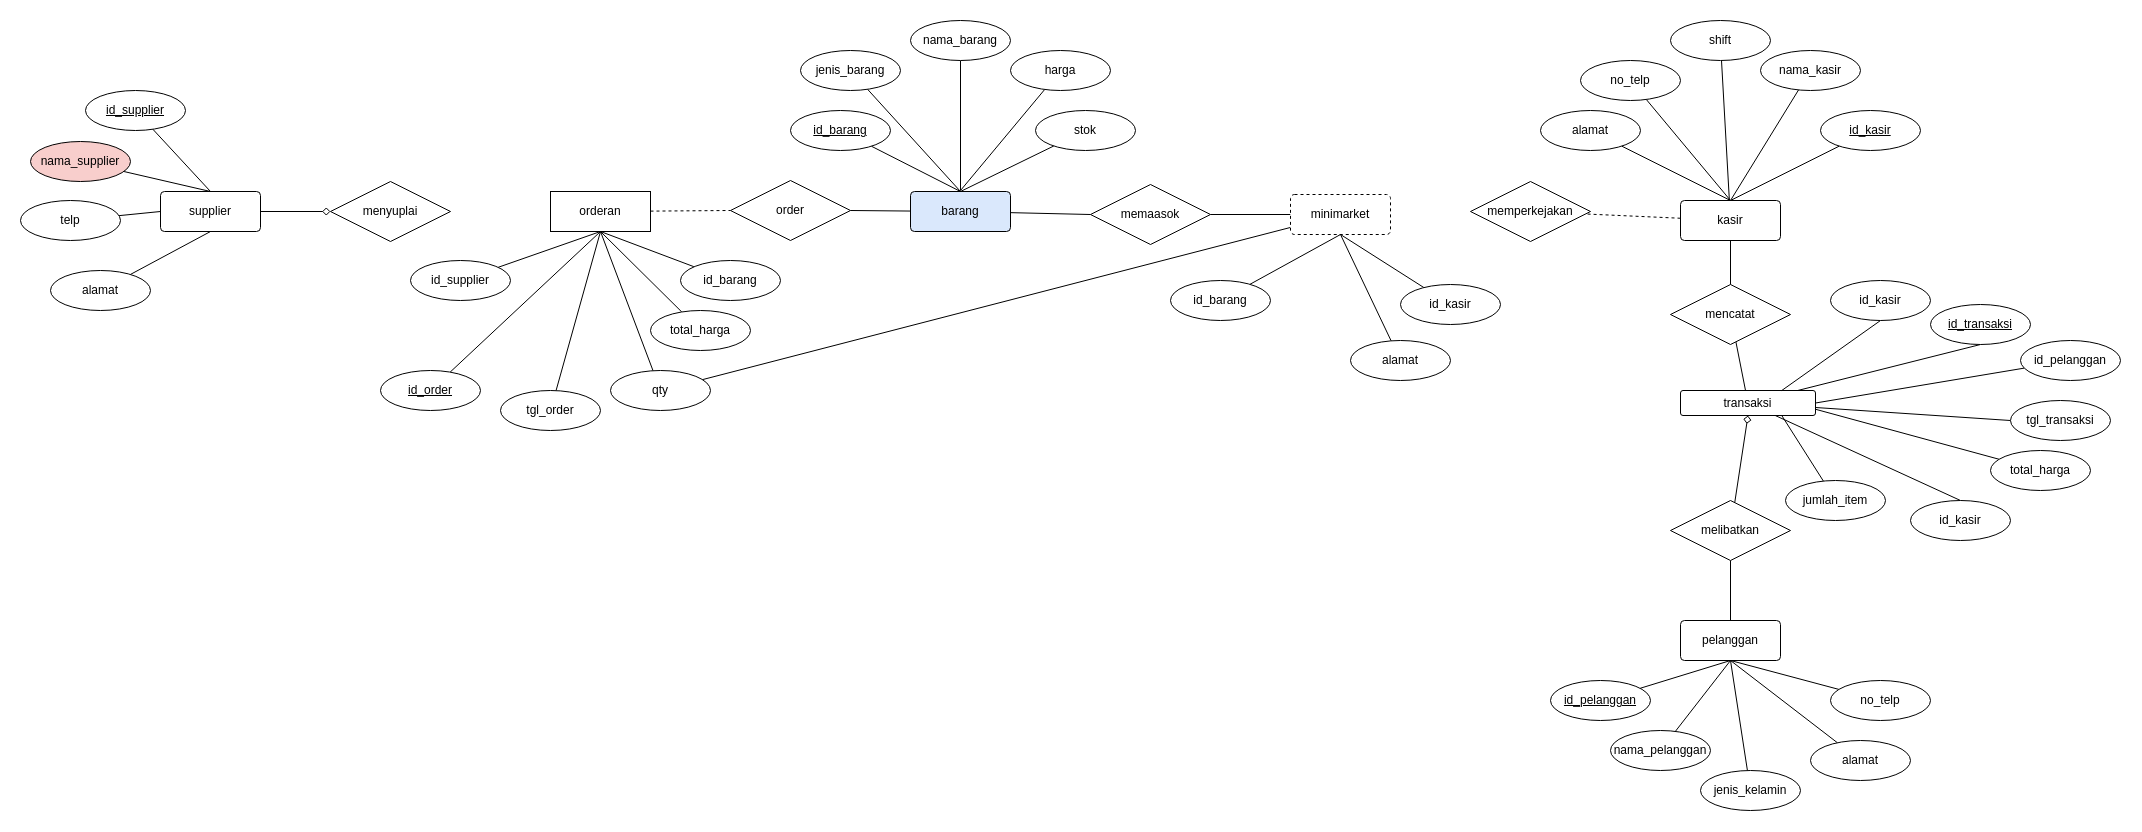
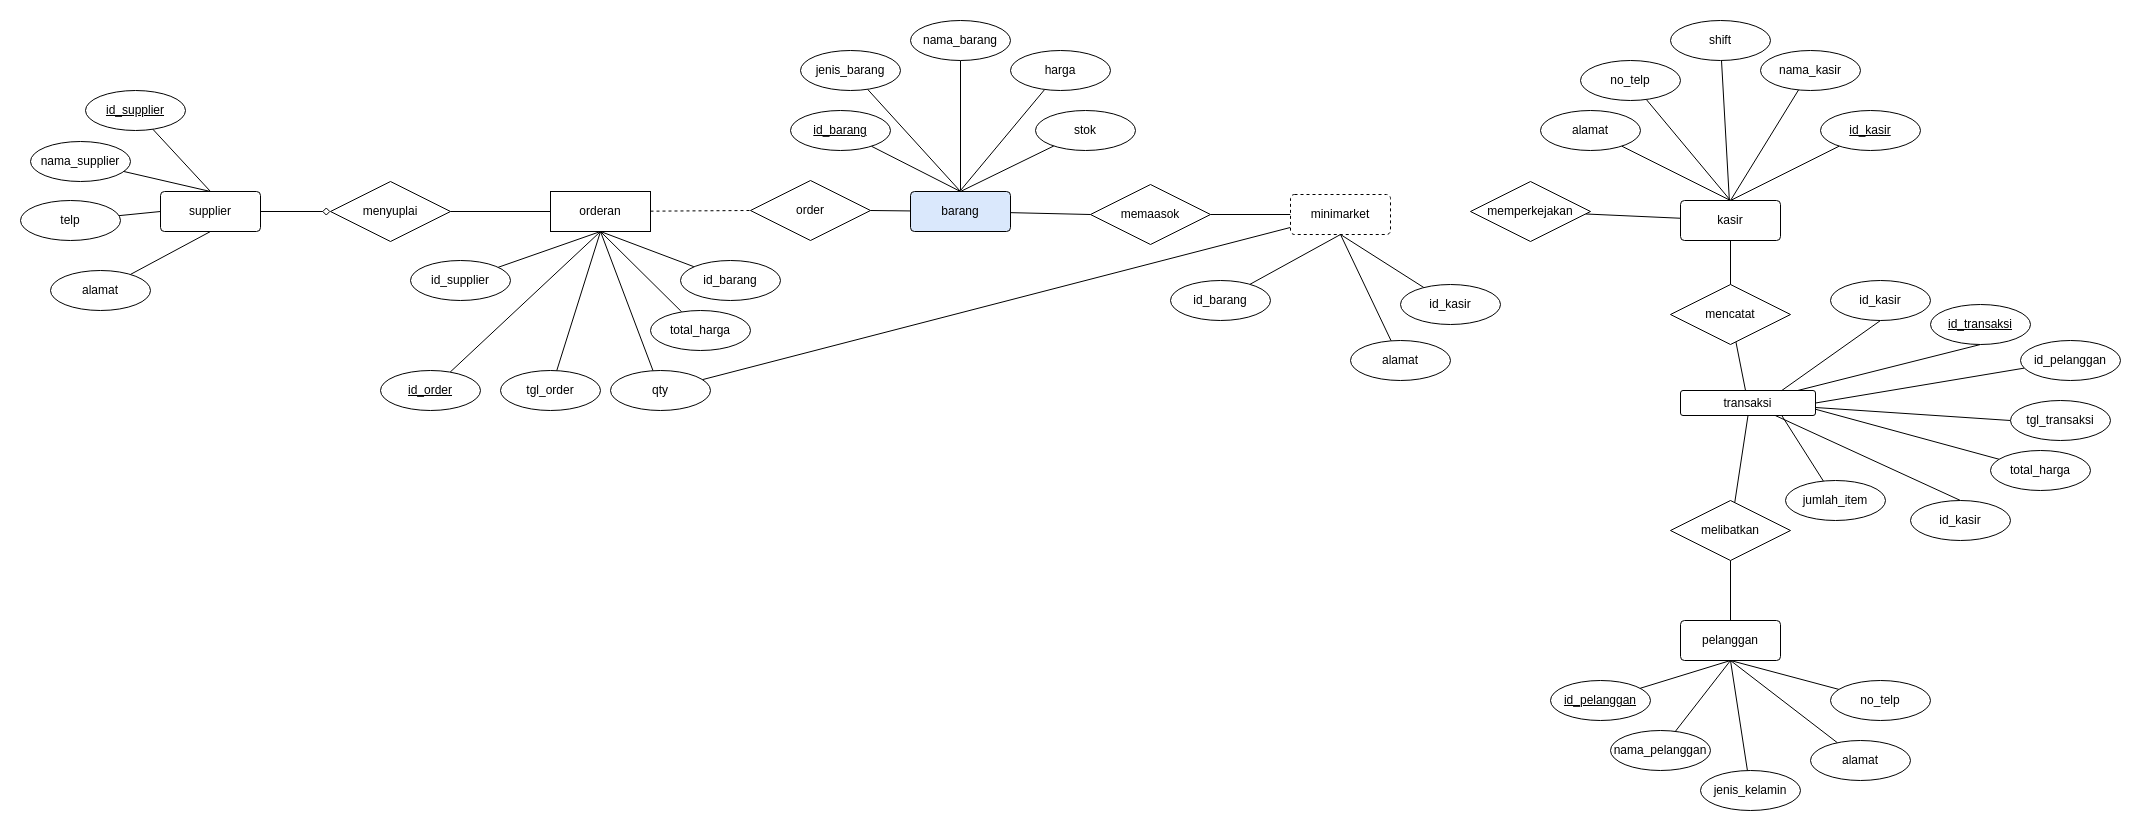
node "nama_supplier": fillcolor #f8cecc -> #ffffff
node "order": moved (791, 211) -> (811, 211)
edge "menyuplai" -- "orderan": added
edge "memperkejakan" -- "kasir": style dashed -> solid
node "tgl_order": moved (551, 411) -> (551, 391)
edge "melibatkan" -> "transaksi": arrowhead diamond -> none
